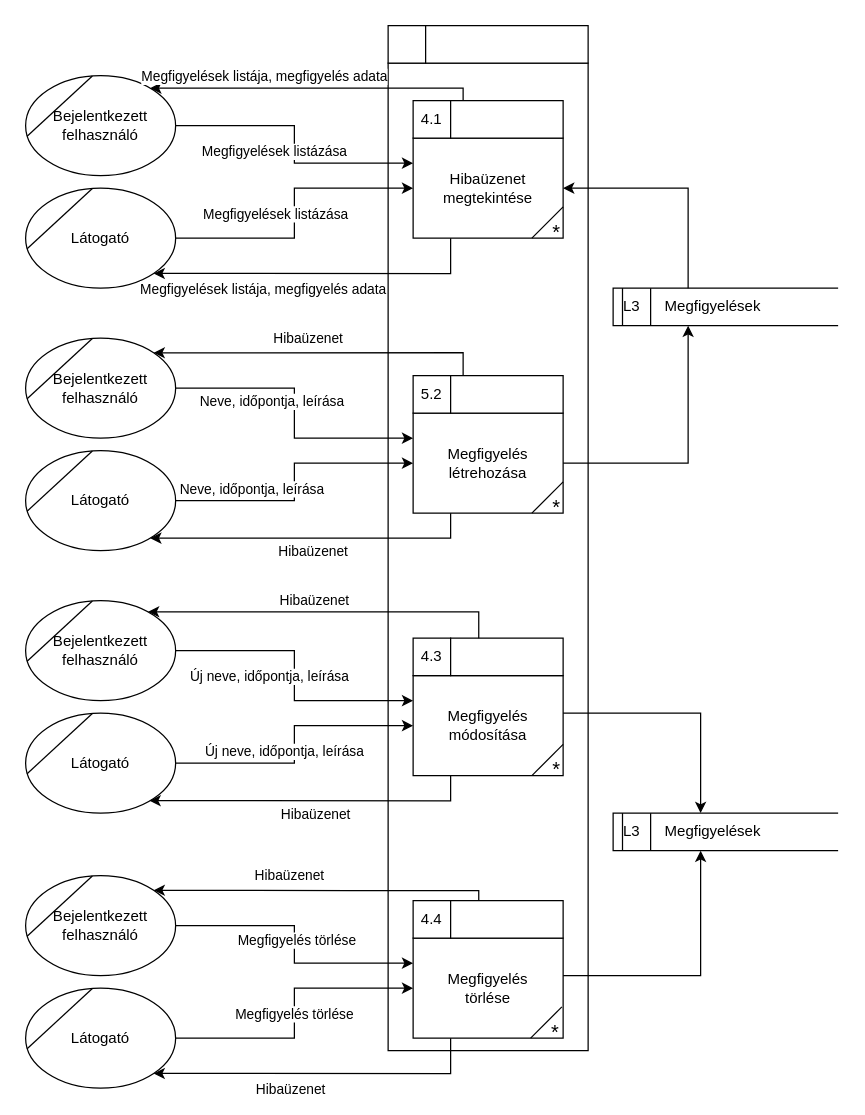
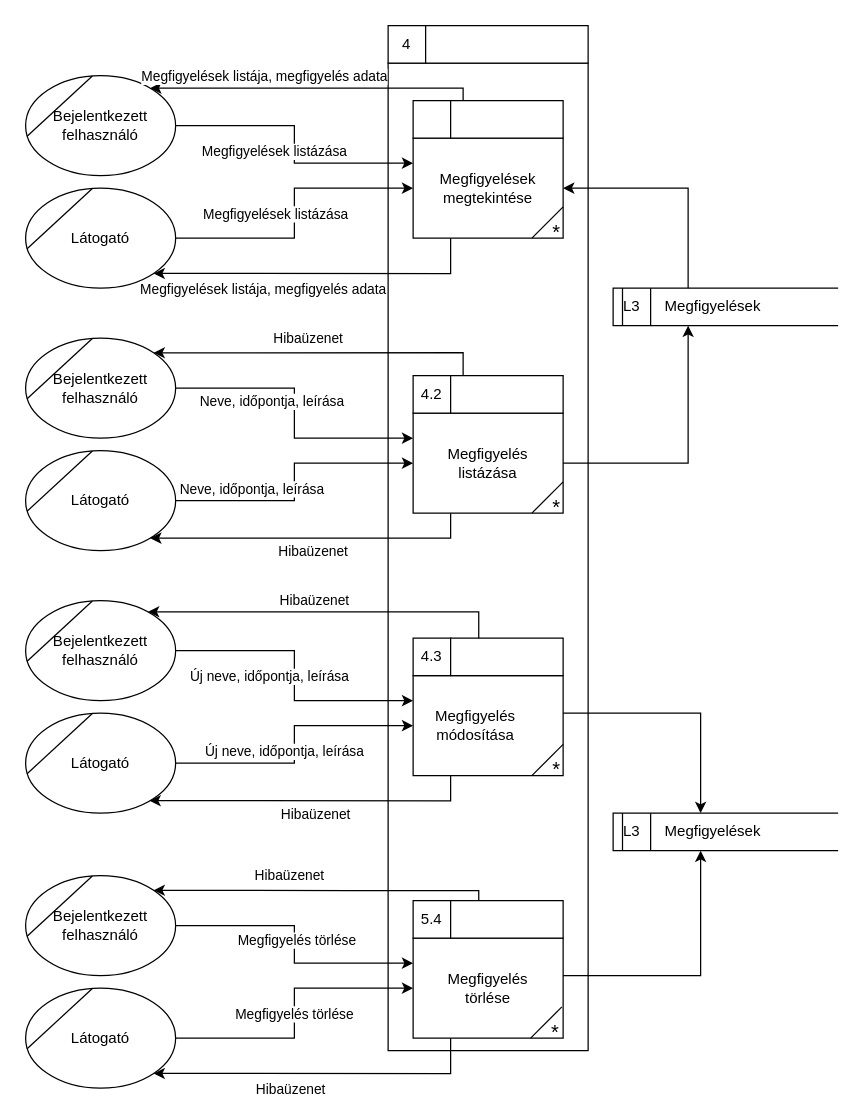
node "4": added
node "4.1": removed
node "Hibaüzenet megtekintése": label "Hibaüzenet megtekintése" -> "Megfigyelések megtekintése"
node "5.2": label "5.2" -> "4.2"
node "Megfigyelés létrehozása": label "Megfigyelés létrehozása" -> "Megfigyelés listázása"
node "Megfigyelés módosítása": moved (488, 726) -> (476, 726)
node "4.4": label "4.4" -> "5.4"
